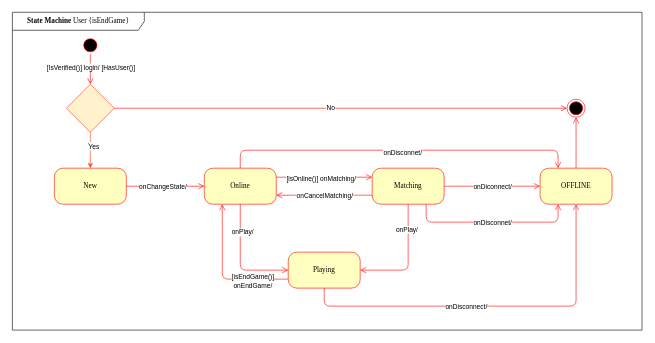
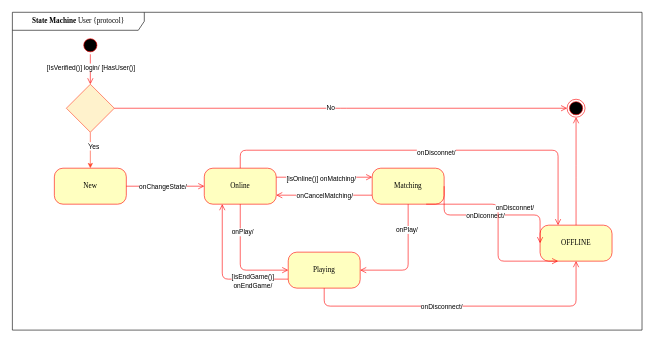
node "State Machine User {isEndGame}": label "State Machine User {isEndGame}" -> "State Machine User {protocol}"
node "OFFLINE": moved (576, 186) -> (576, 243)
